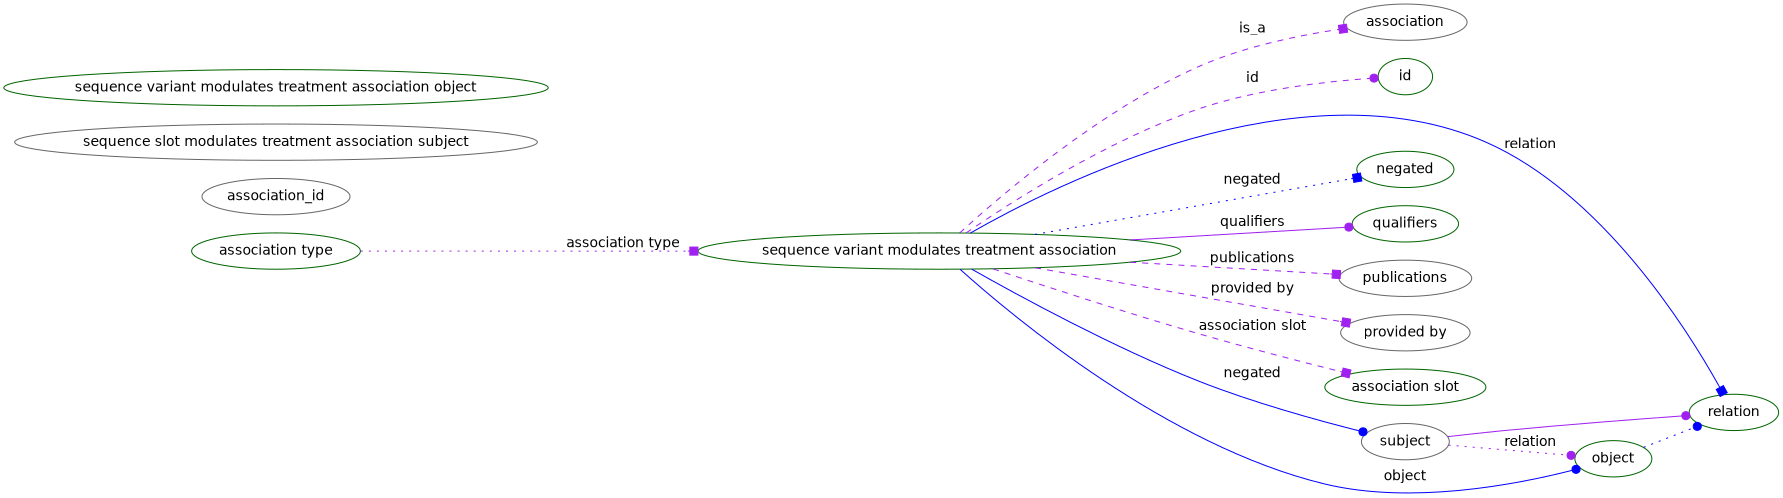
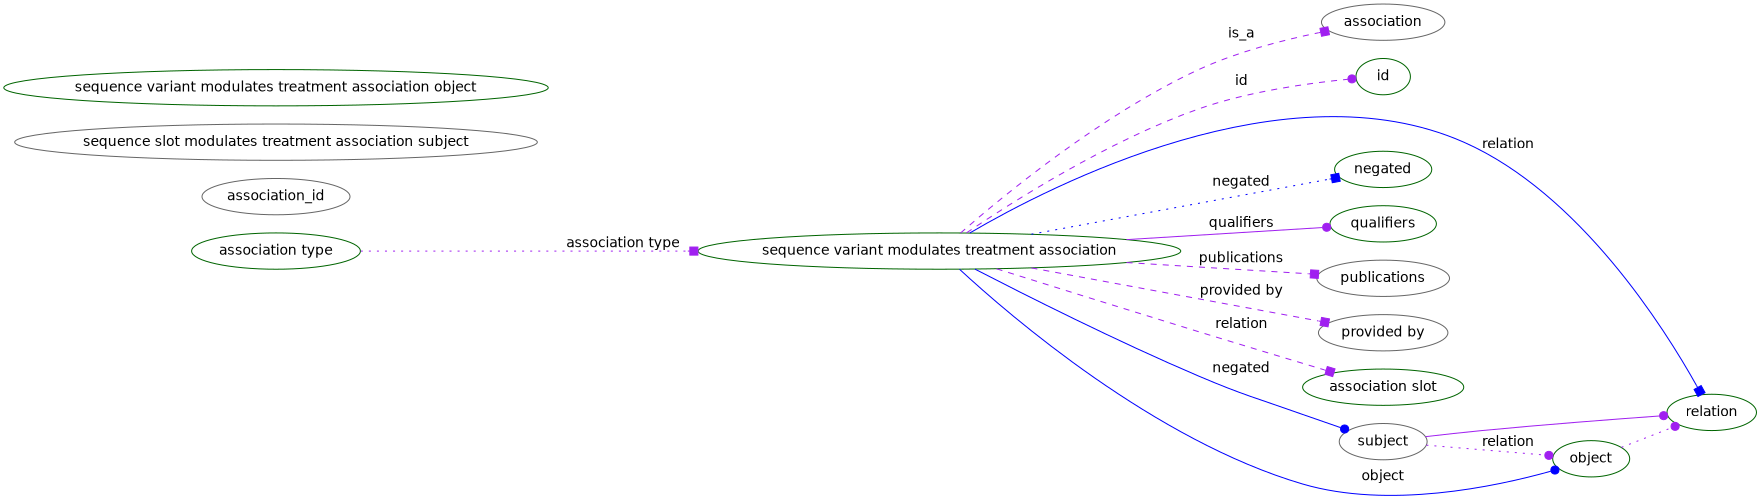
edge "sequence variant modulates treatment association" -> "association slot": label "association slot" -> "relation"
edge "object" -> "relation": color blue -> purple
